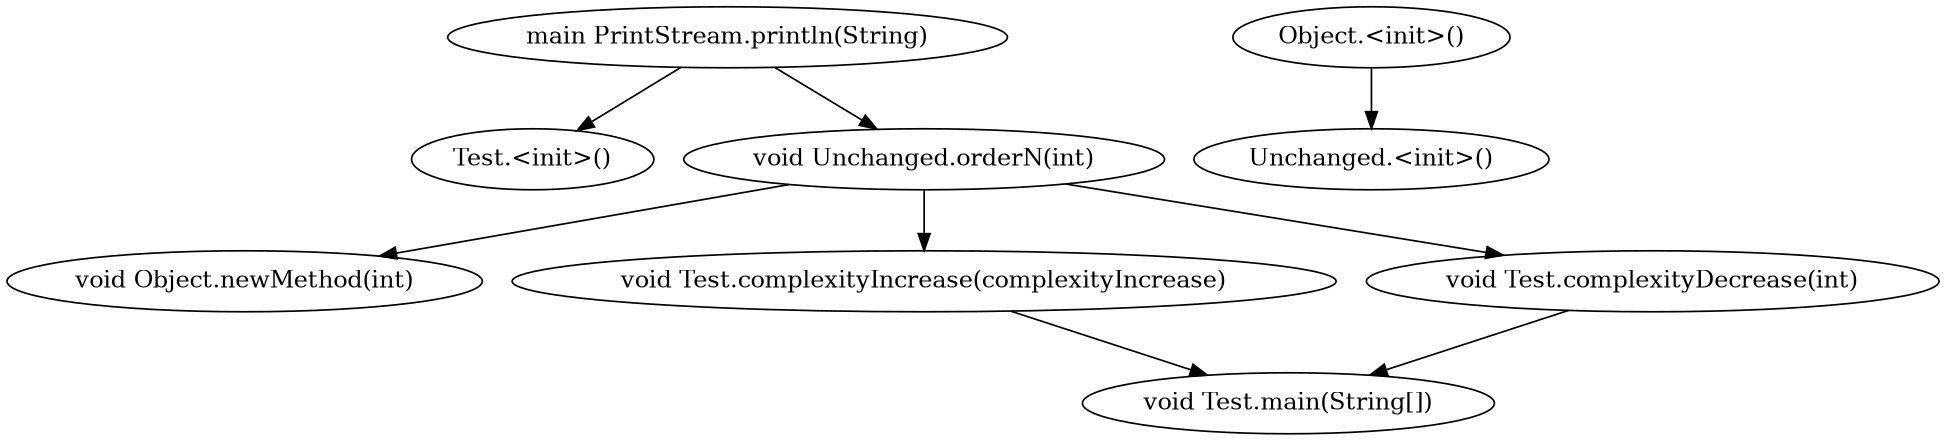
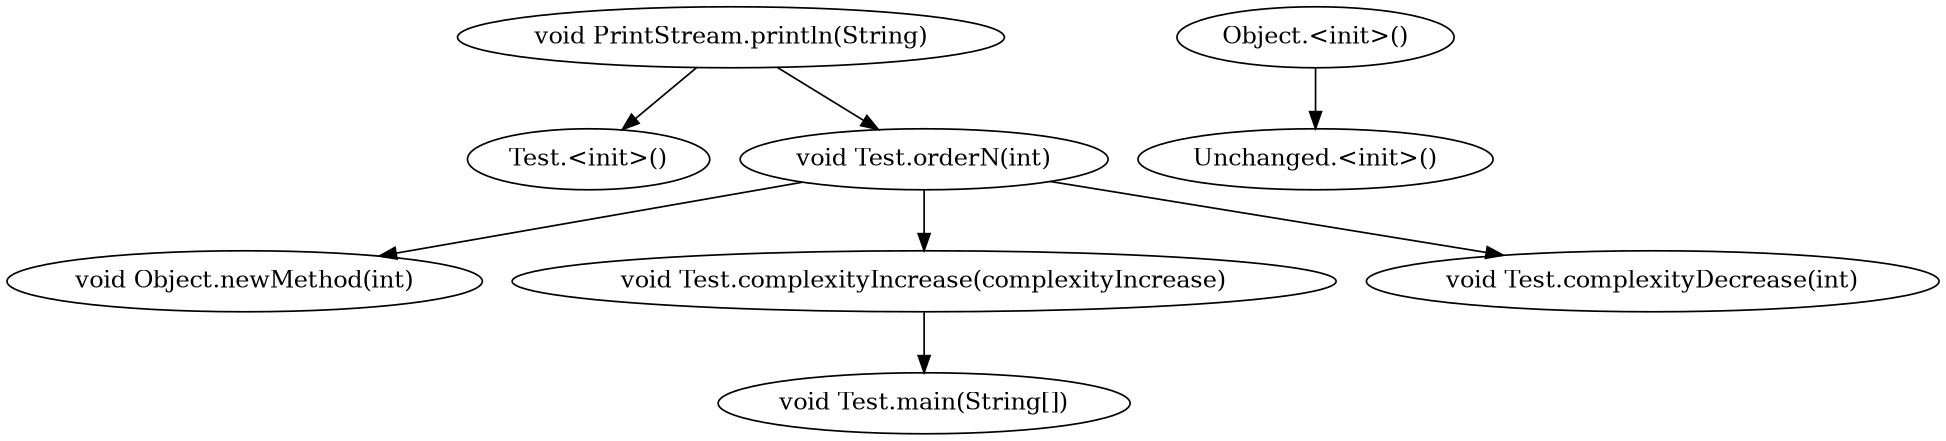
node "main PrintStream.println(String)": label "main PrintStream.println(String)" -> "void PrintStream.println(String)"
node "void Unchanged.orderN(int)": label "void Unchanged.orderN(int)" -> "void Test.orderN(int)"
edge "void Test.complexityDecrease(int)" -> "void Test.main(String[])": removed
